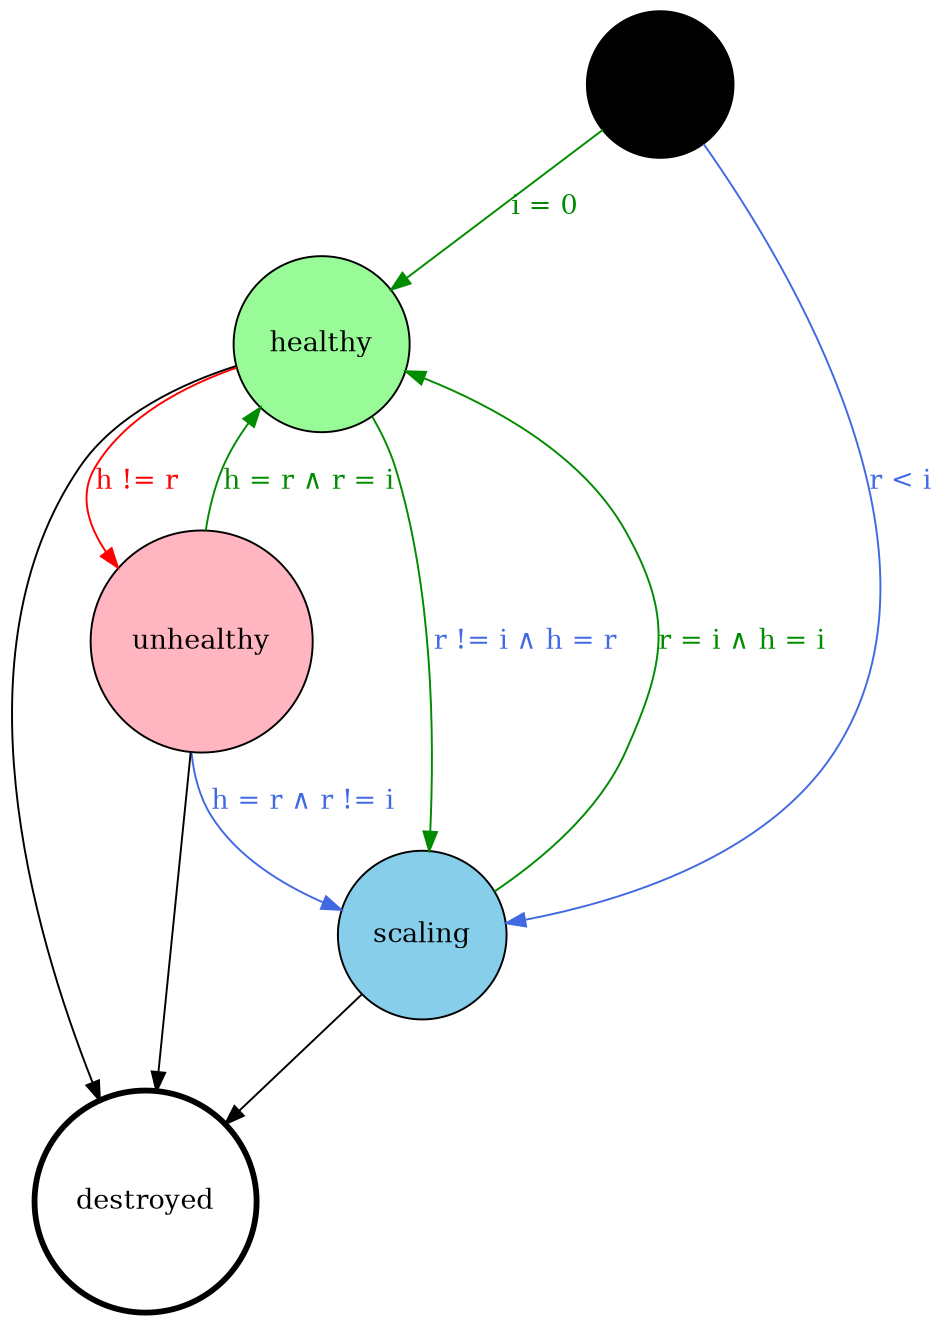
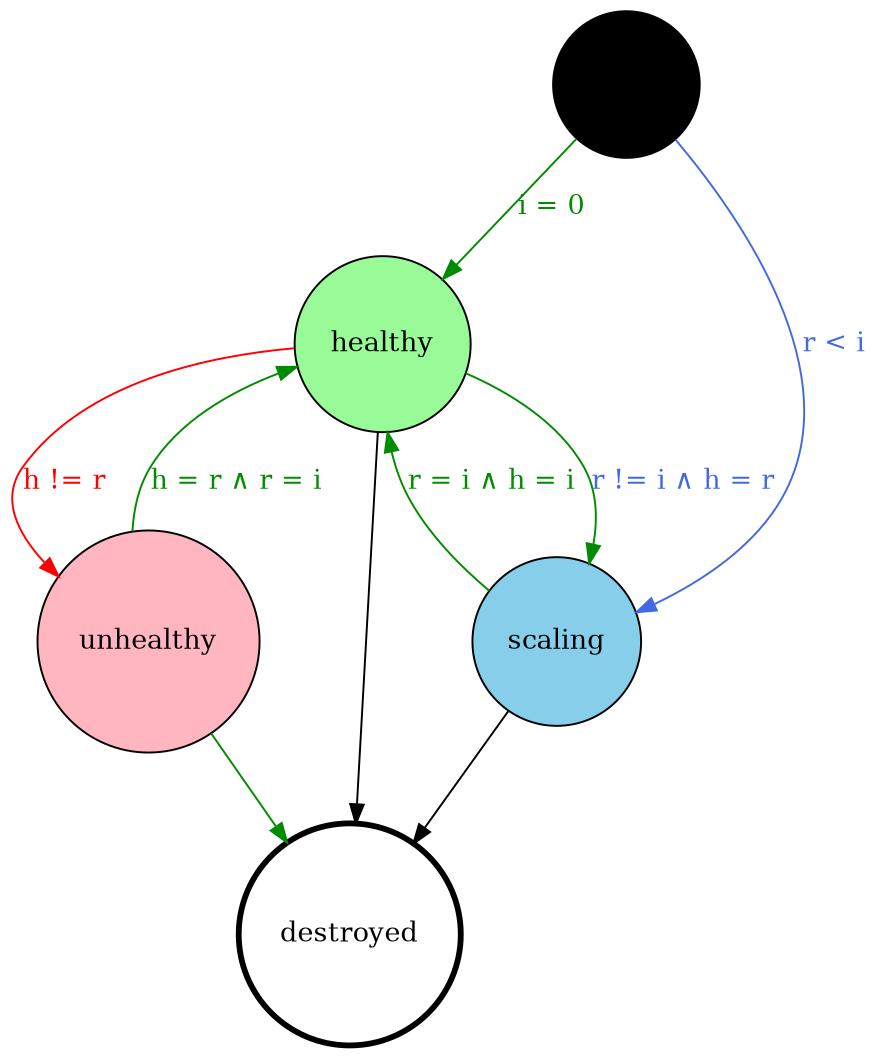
edge "unhealthy" -> "scaling": removed, label "h = r ∧ r != i"
edge "unhealthy" -> "destroyed": color black -> green4
